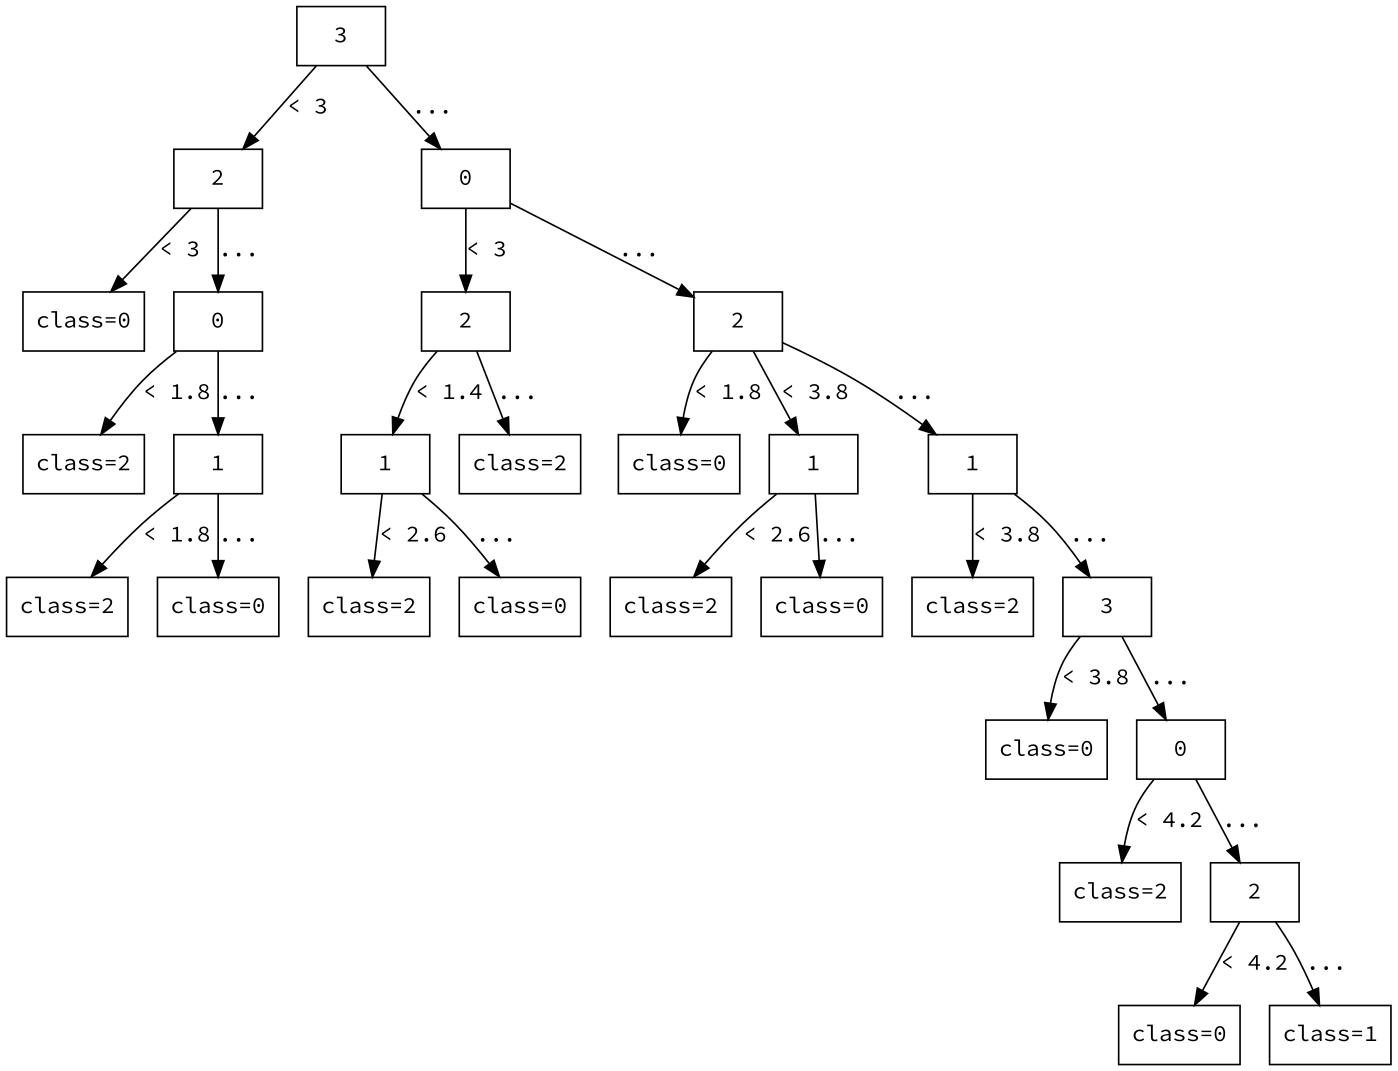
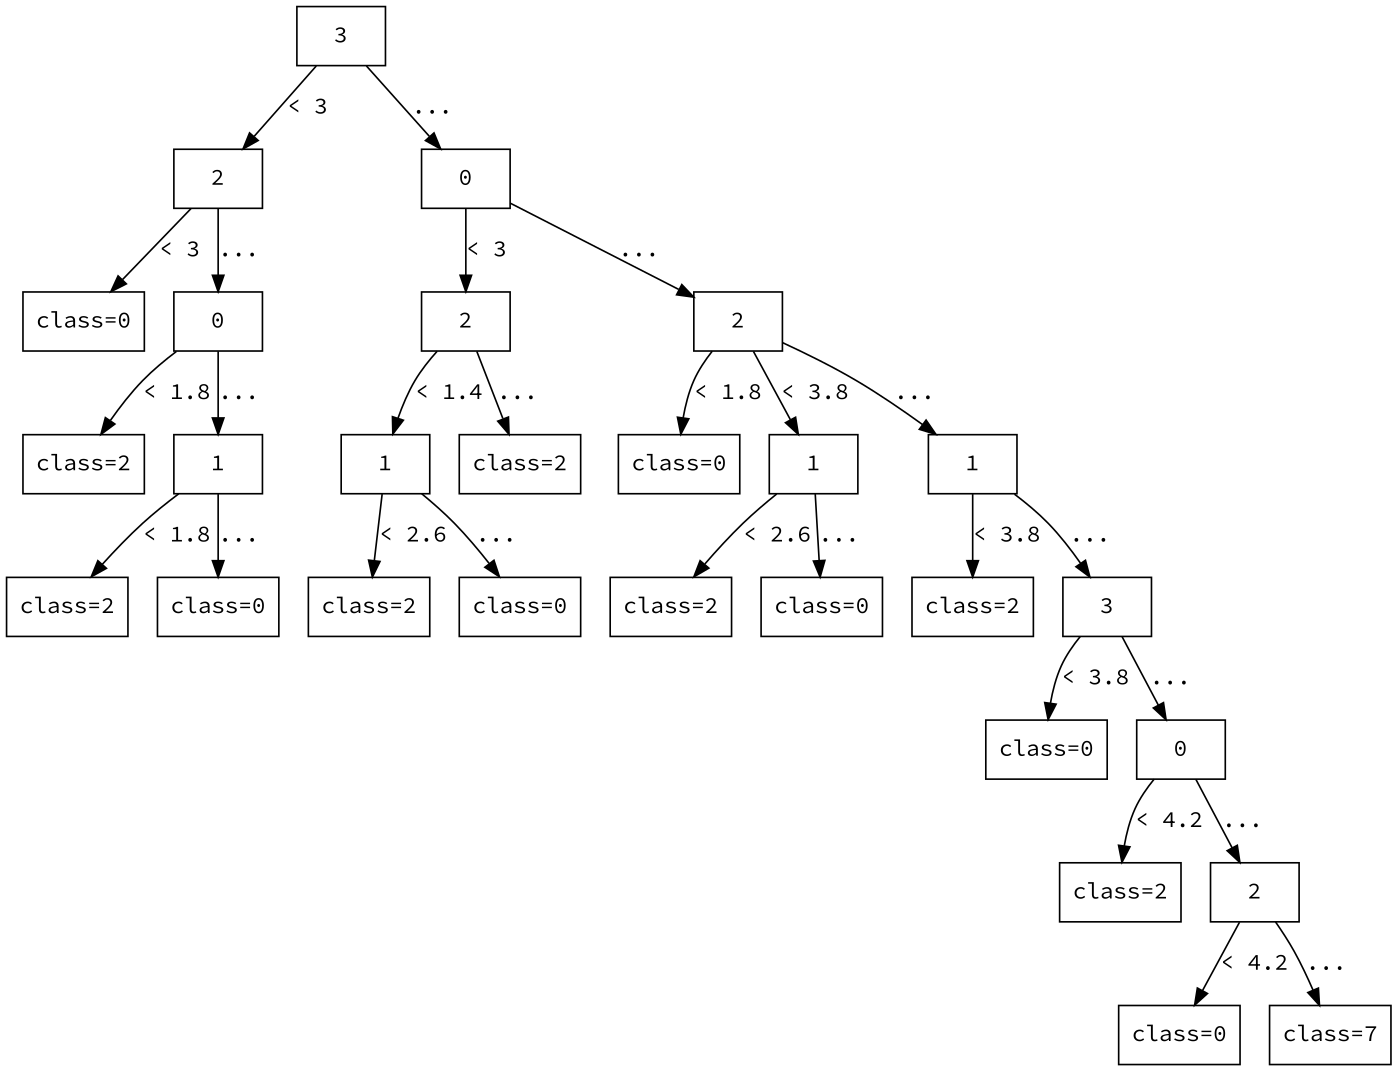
node "class=1": label "class=1" -> "class=7"
